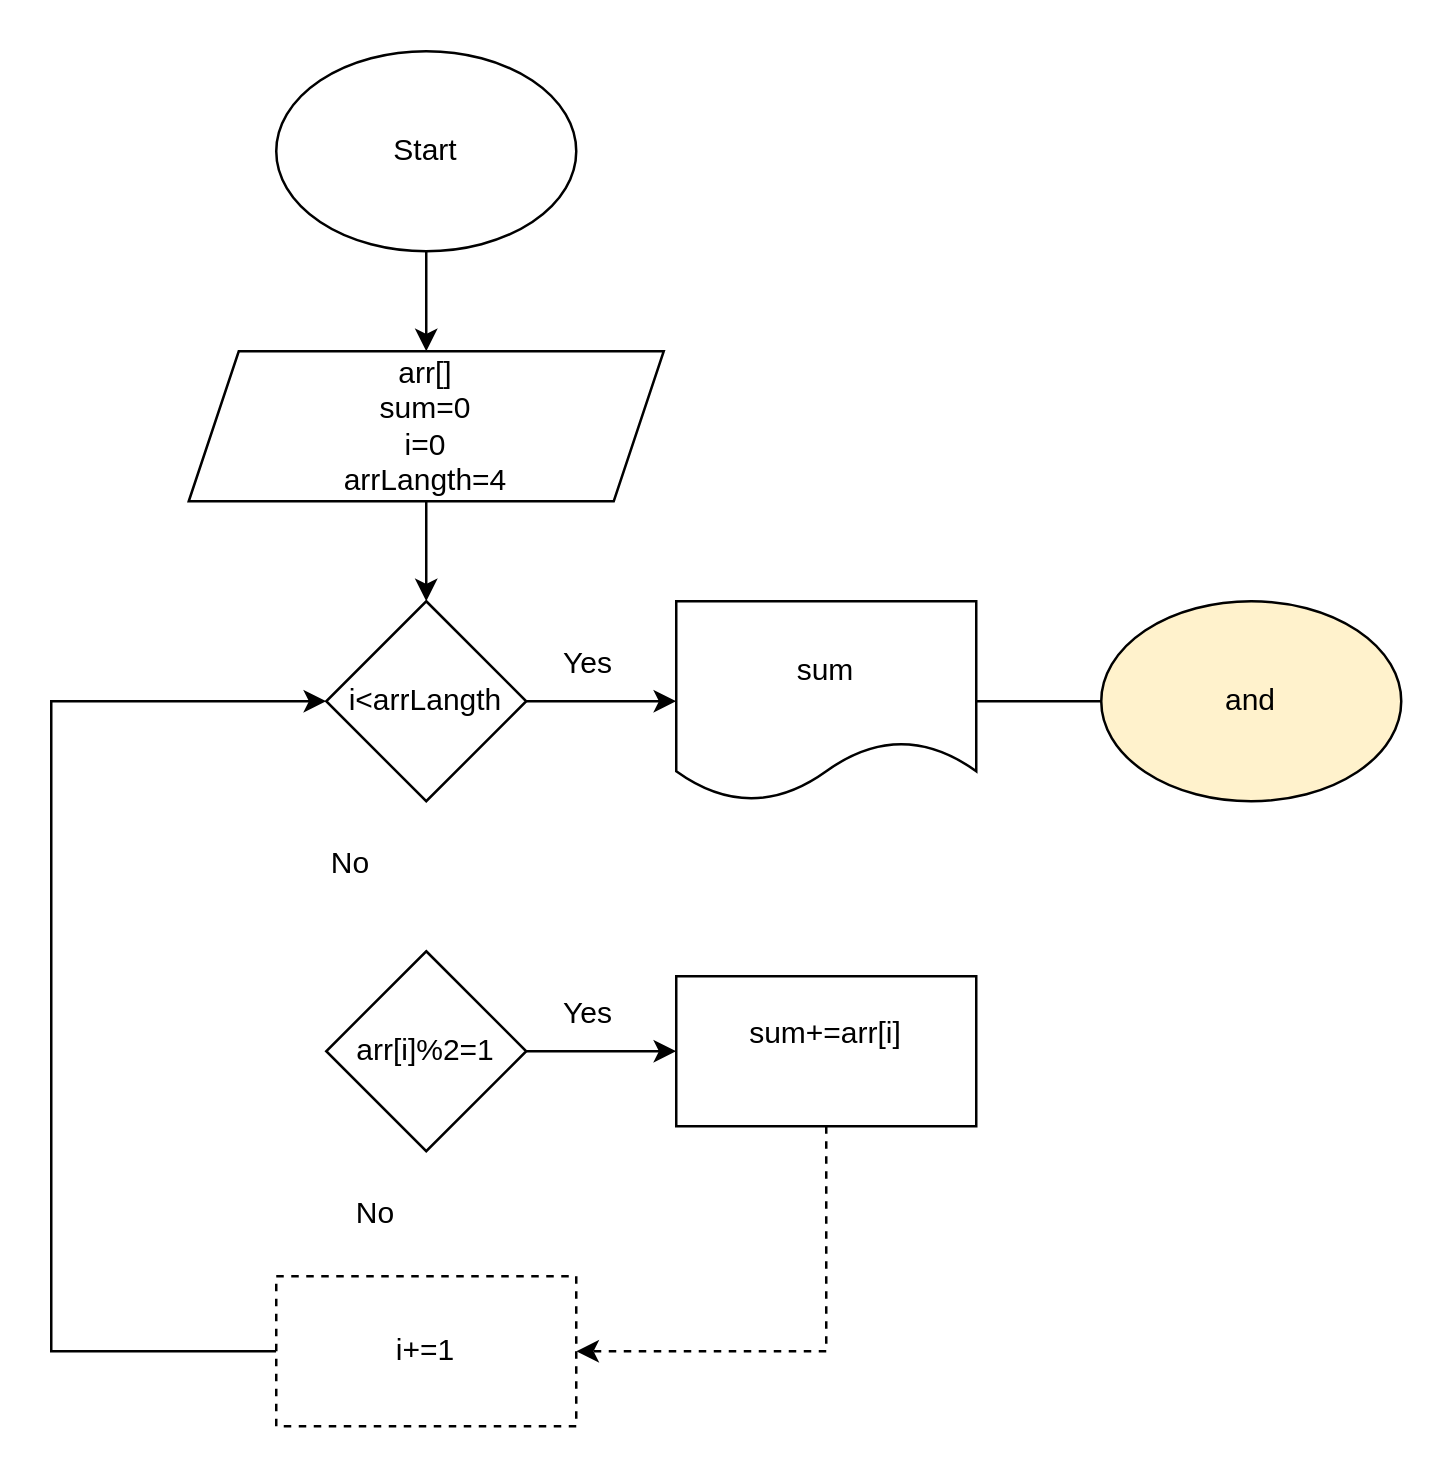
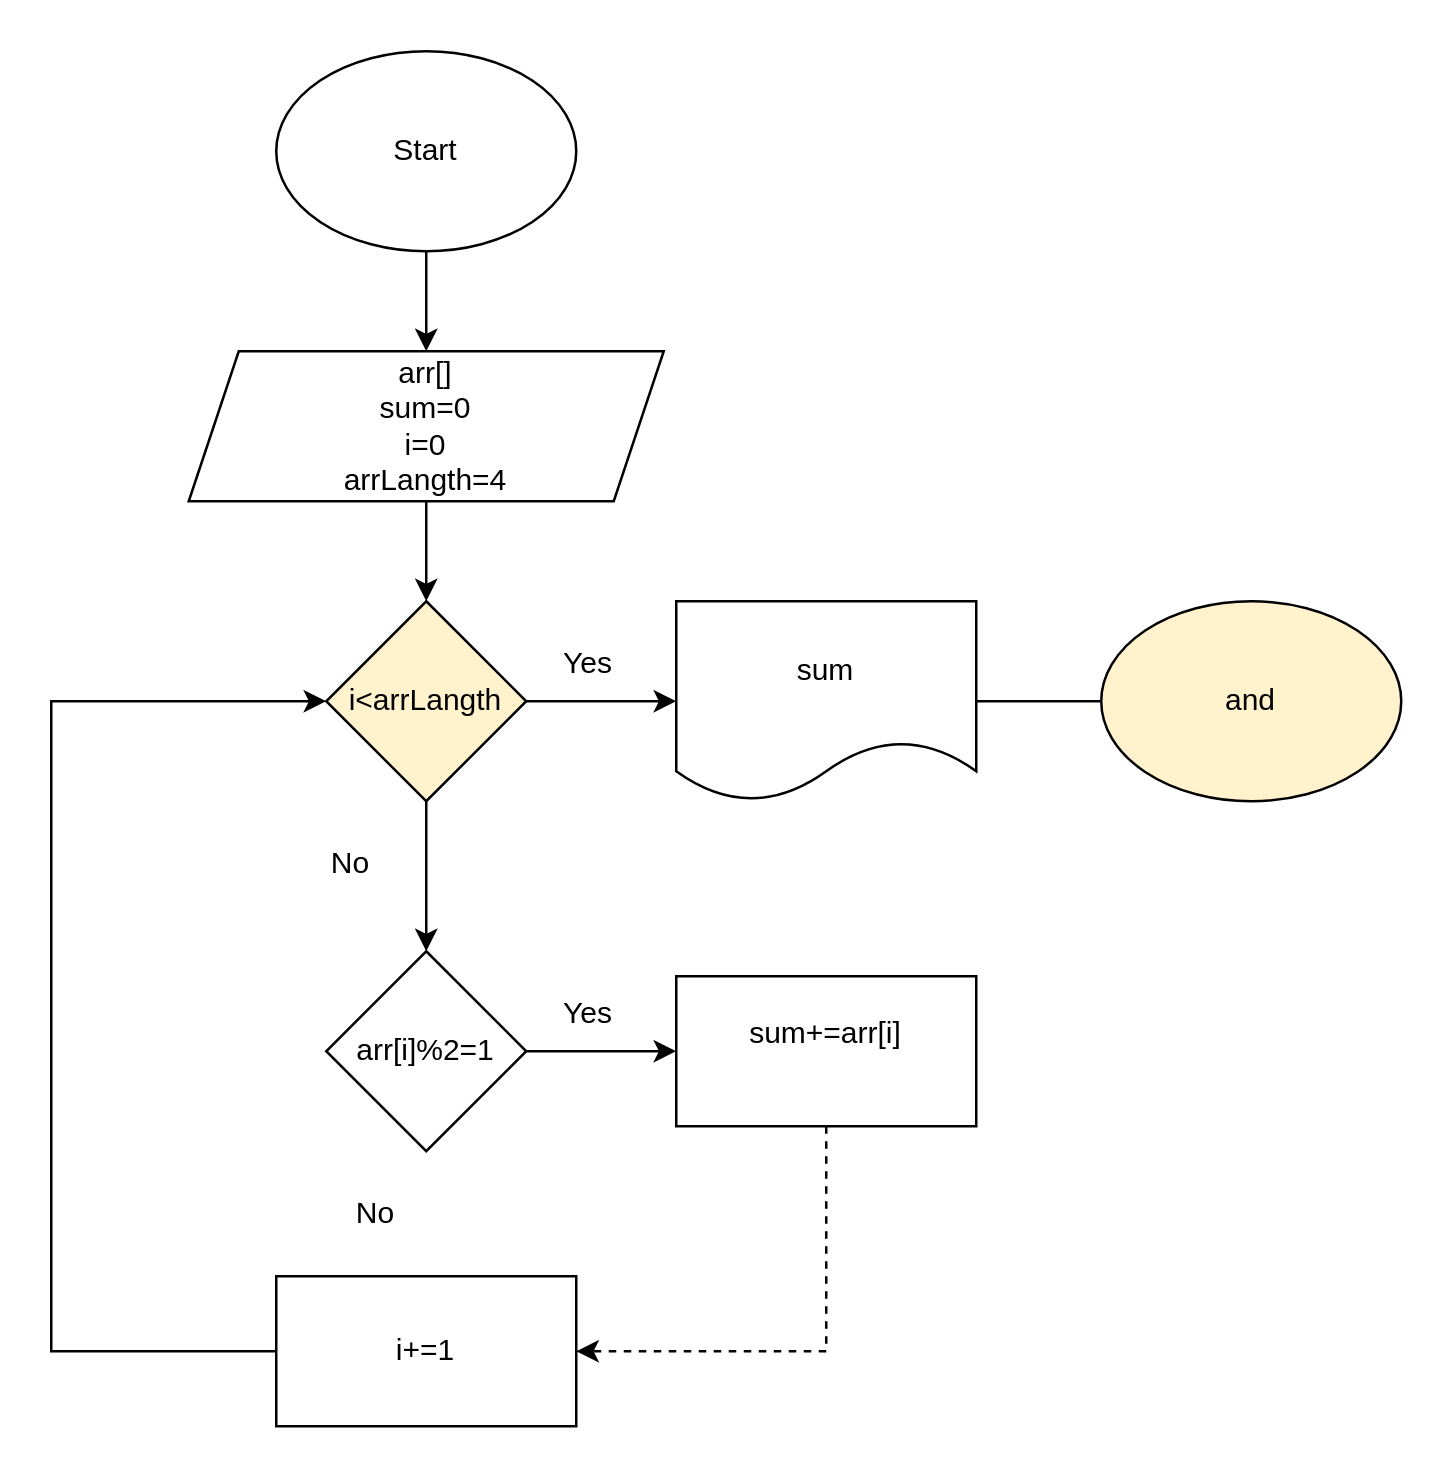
node "i<arrLangth": fillcolor #ffffff -> #fff2cc
edge "i<arrLangth" -> "arr[i]%2=1": added
node "i+=1": style dashed -> solid
